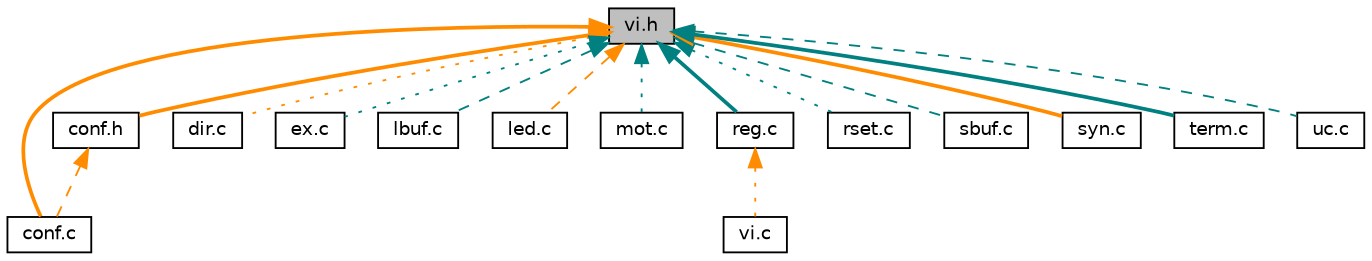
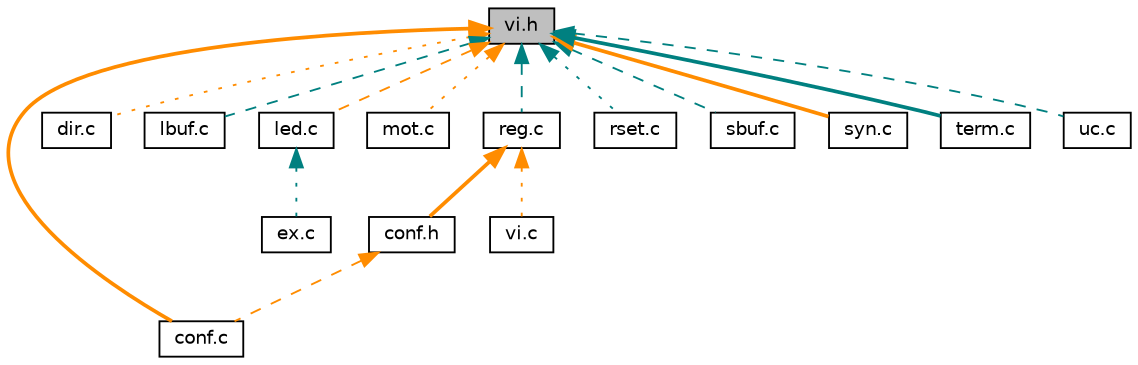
edge "conf.h" -> "vi.h": now "conf.h" -> "reg.c"
edge "ex.c" -> "vi.h": now "ex.c" -> "led.c"
edge "reg.c" -> "vi.h": style bold -> dashed
edge "mot.c" -> "vi.h": color teal -> darkorange
